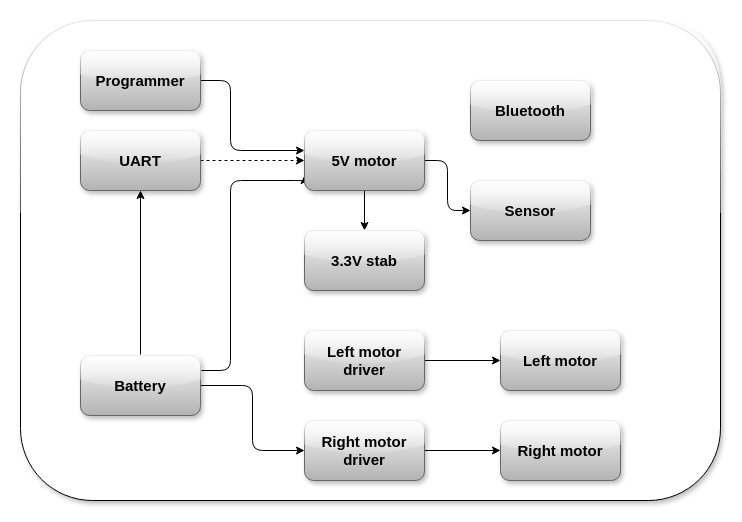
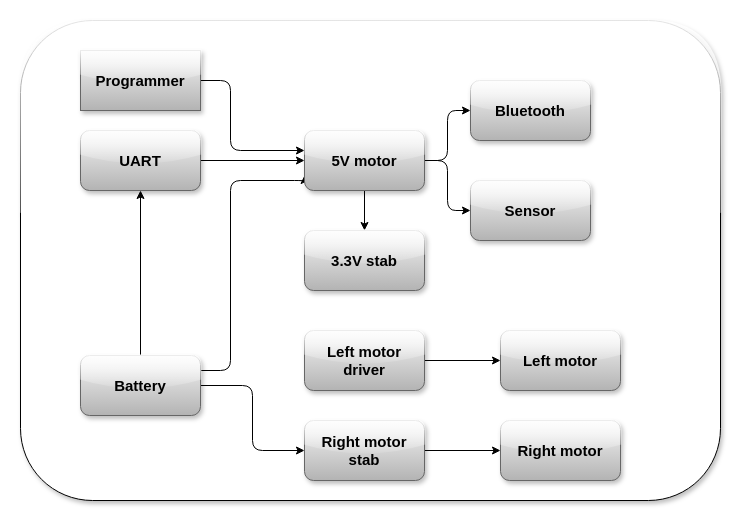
node "Programmer": shape rounded rectangle -> rectangle
edge "5V motor" -> "Bluetooth": added
edge "UART" -> "5V motor": style dashed -> solid
node "Right motor driver": label "Right motor driver" -> "Right motor stab"
